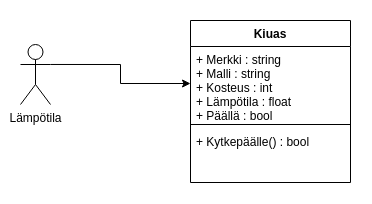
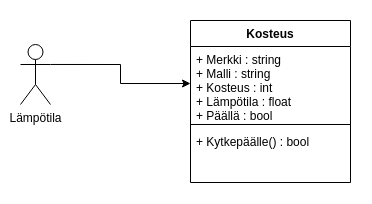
node "Kiuas": label "Kiuas" -> "Kosteus"
